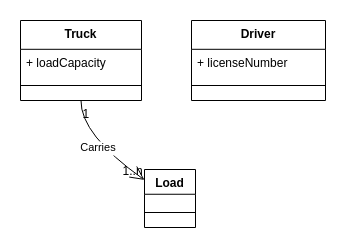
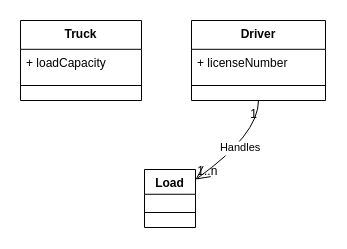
edge "Truck" -> "Load": removed, labels "1", "Carries", "1..n"
edge "Driver" -> "Load": added, labels "1", "Handles", "1..n"
